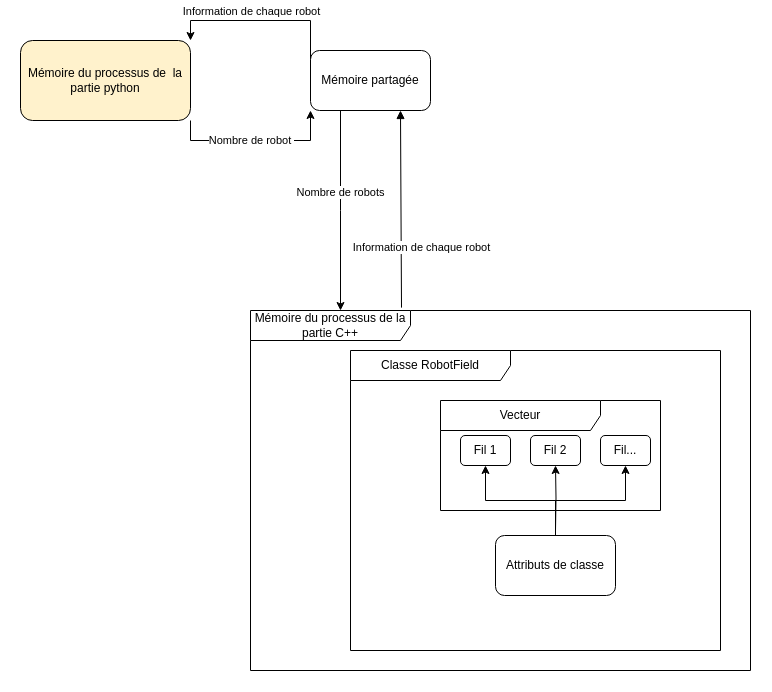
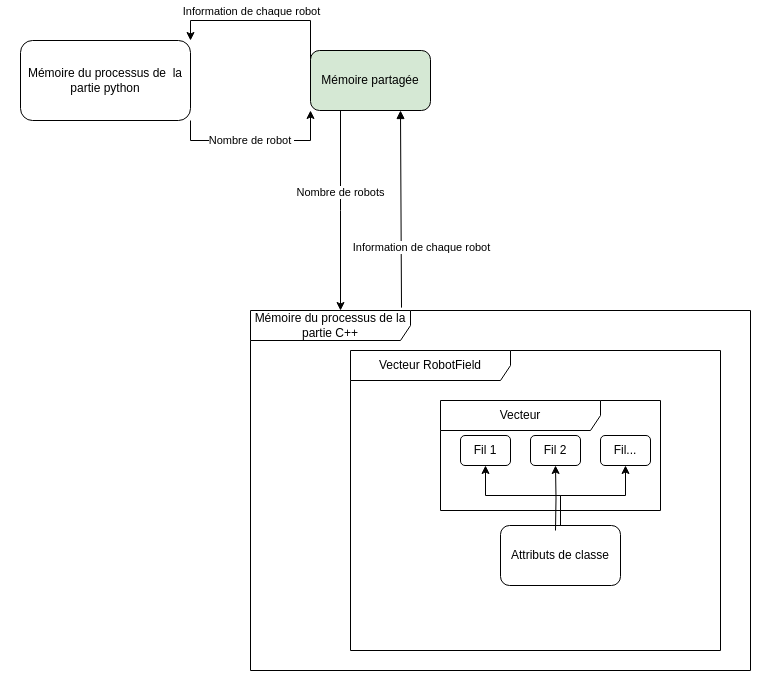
node "Mémoire du processus de la partie python": fillcolor #fff2cc -> #ffffff
node "Mémoire partagée": fillcolor #ffffff -> #d5e8d4
node "Classe RobotField": label "Classe RobotField" -> "Vecteur RobotField"
node "Attributs de classe": moved (556, 566) -> (561, 556)
